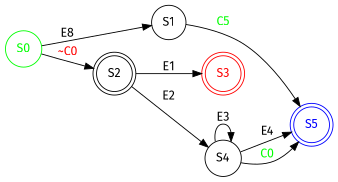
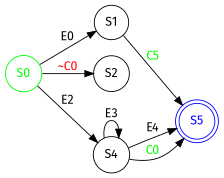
edge "S0" -> "S1": label "E8" -> "E0"
node "S2": shape doublecircle -> circle
node "S3": removed
edge "S2" -> "S4": now "S0" -> "S4"
